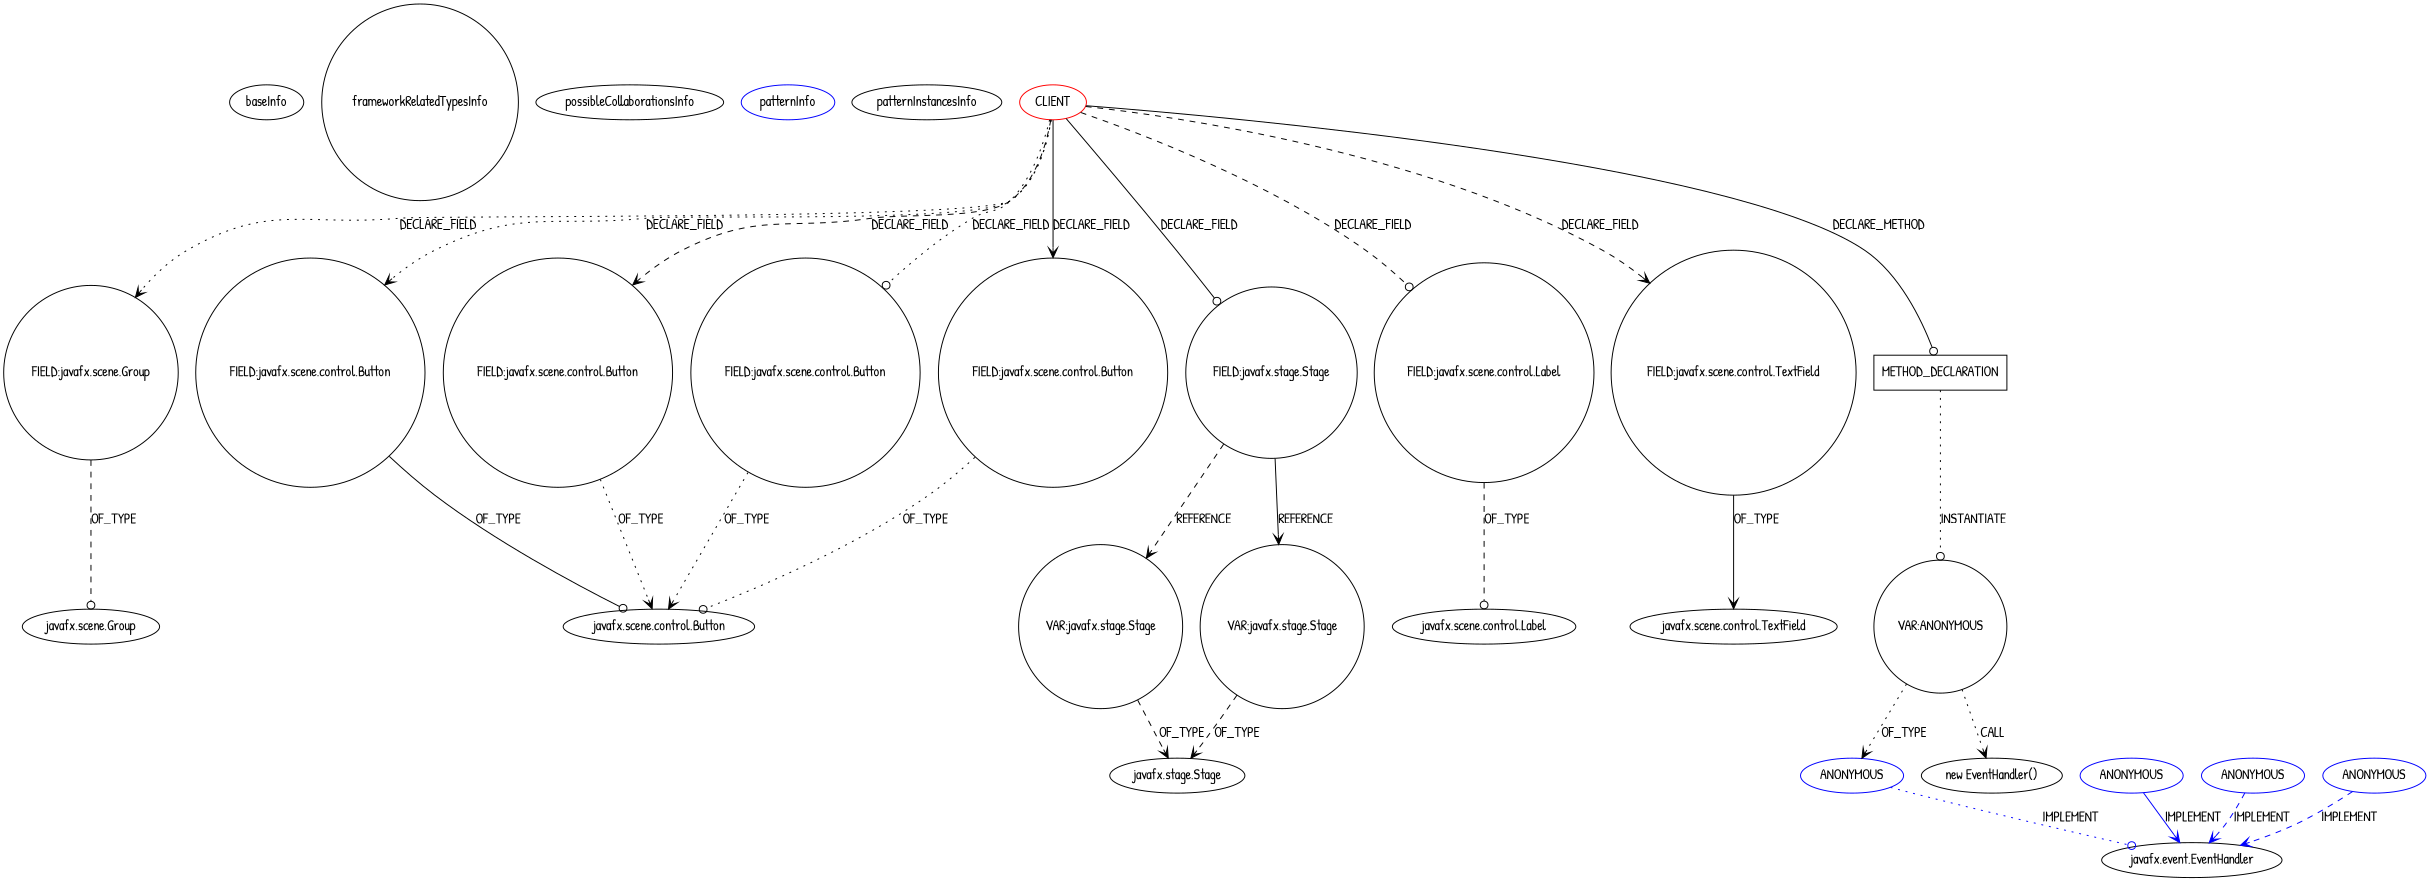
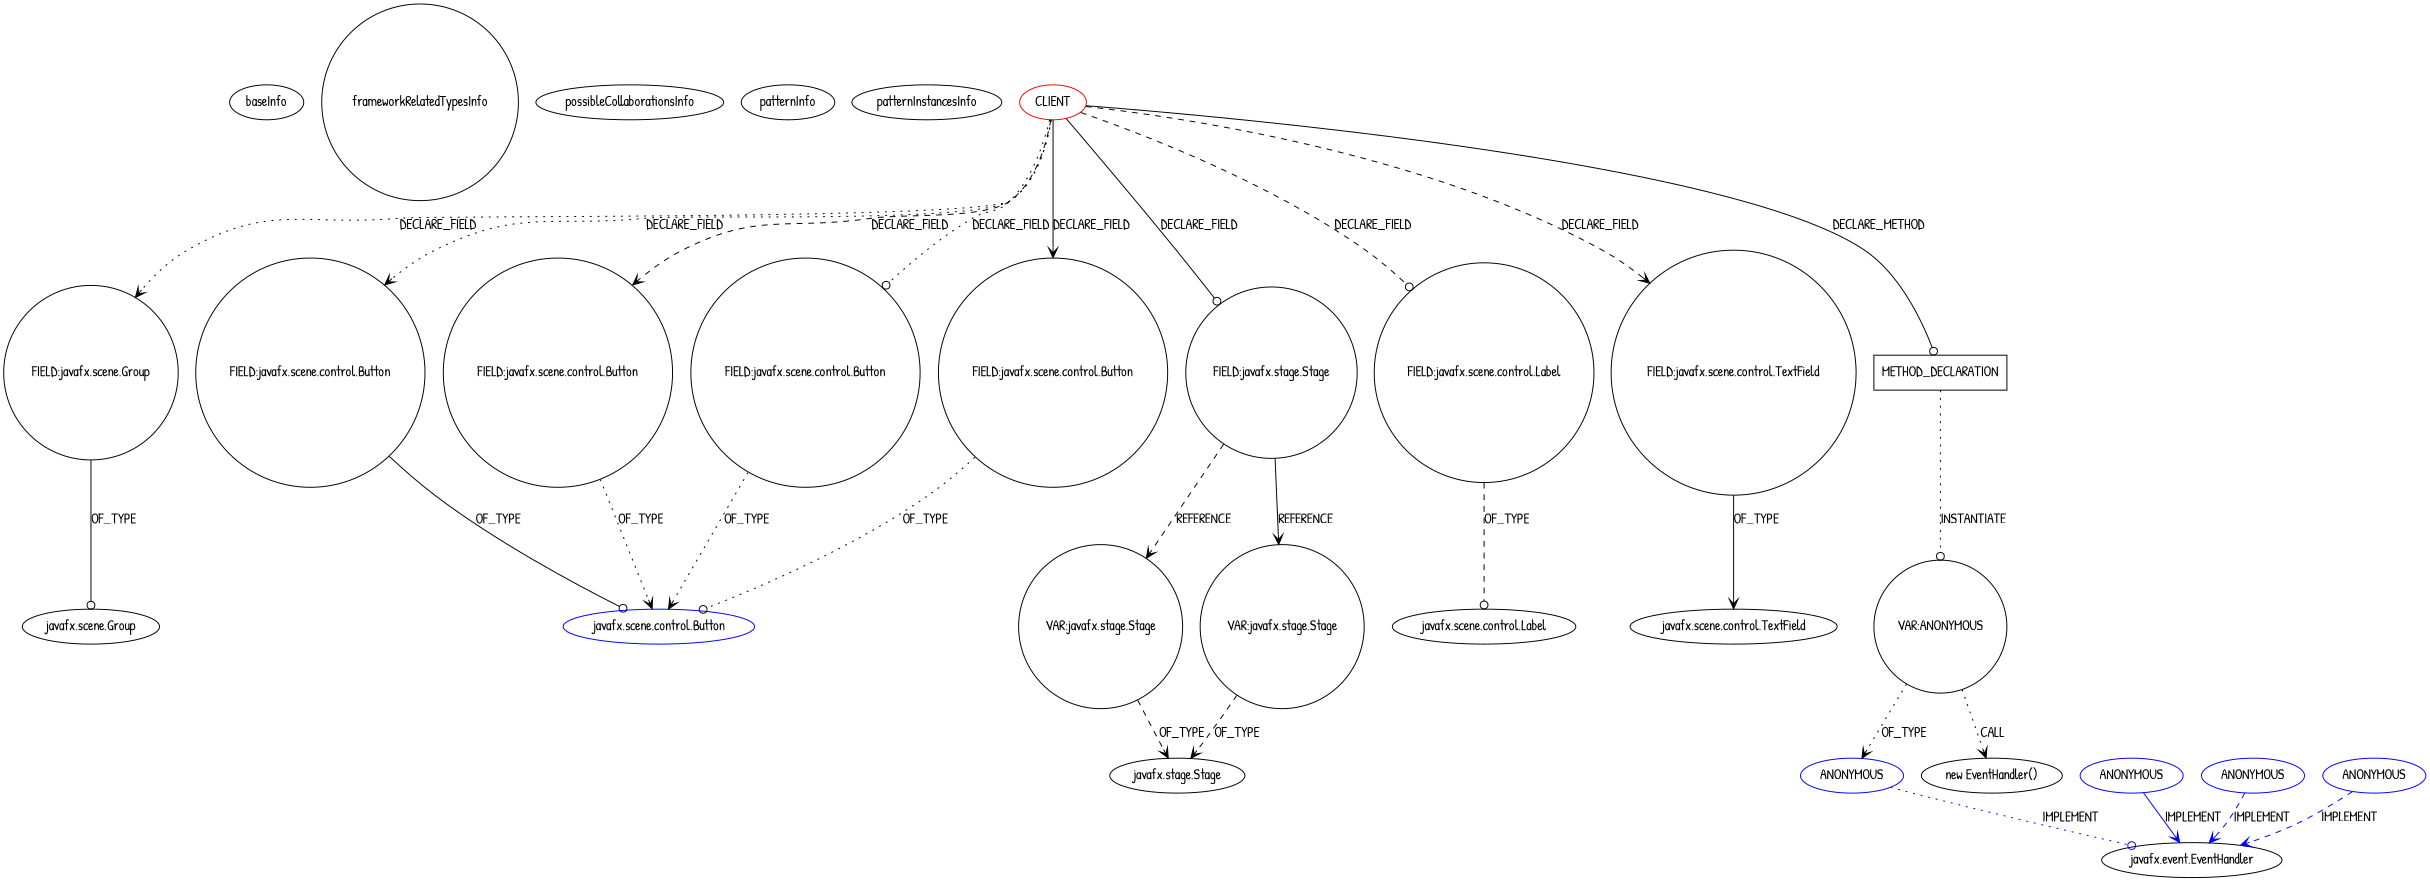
node "patternInfo": color blue -> black
edge "FIELD:javafx.scene.Group" -> "javafx.scene.Group": style dashed -> solid
node "javafx.scene.control.Button": color black -> blue
